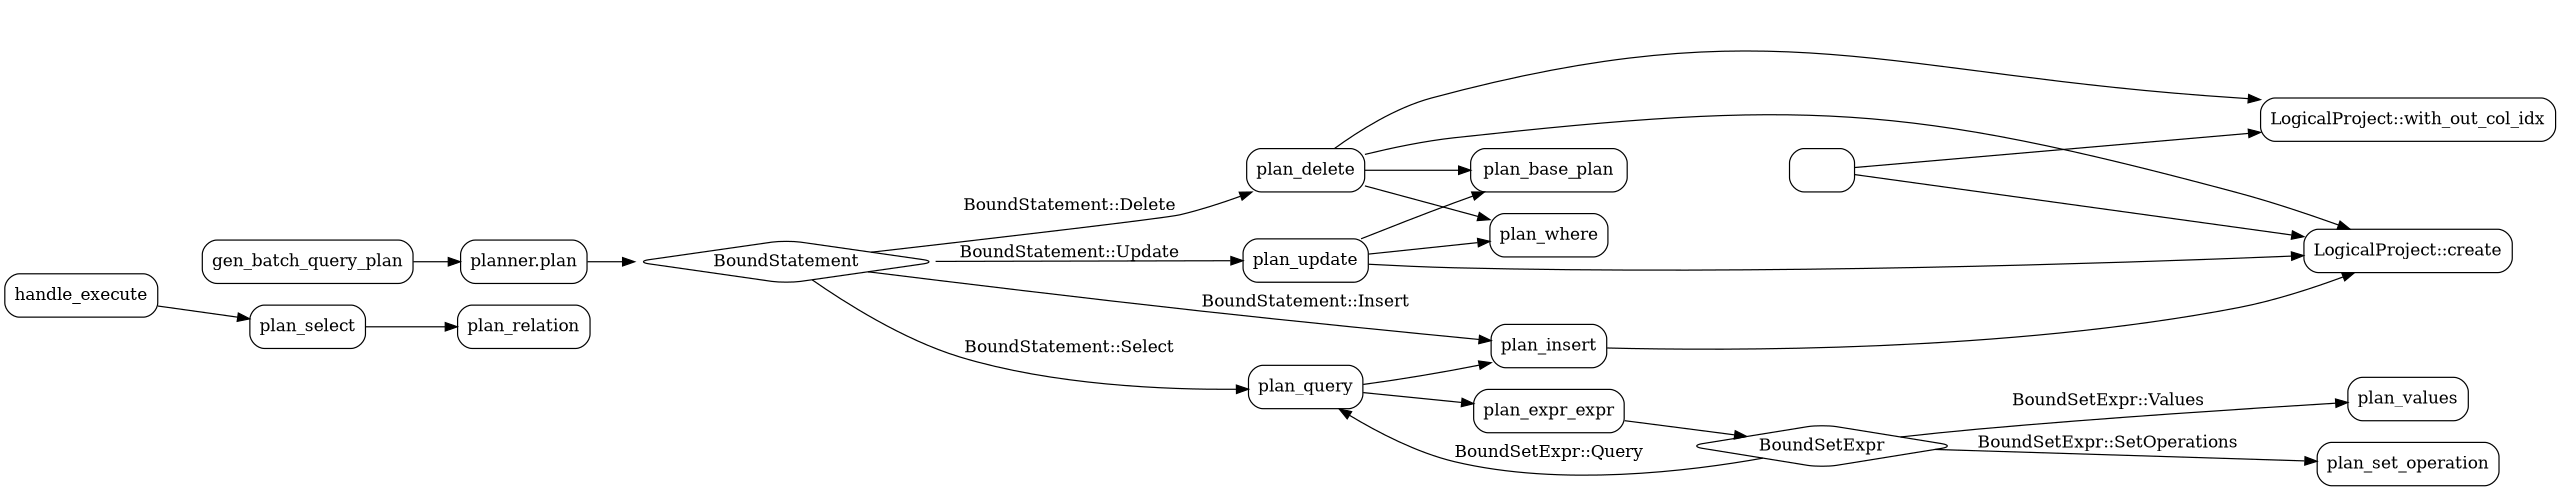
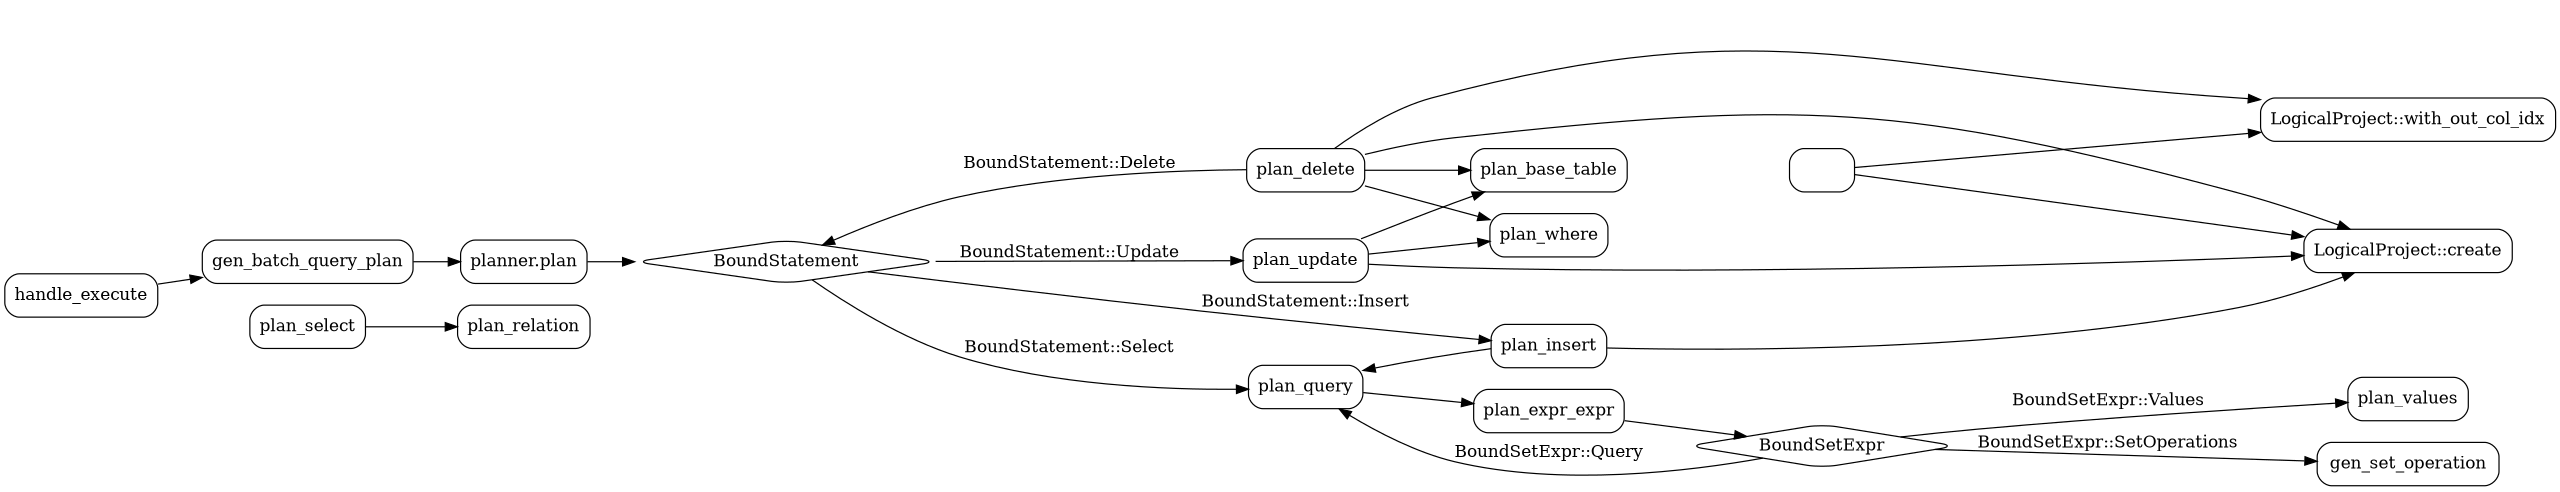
node "plan_base_plan": label "plan_base_plan" -> "plan_base_table"
edge "BoundStatement" -> "plan_delete": reversed
edge "handle_execute" -> "plan_select": now "handle_execute" -> "gen_batch_query_plan"
edge "plan_query" -> "plan_insert": reversed
node "plan_set_operation": label "plan_set_operation" -> "gen_set_operation"
